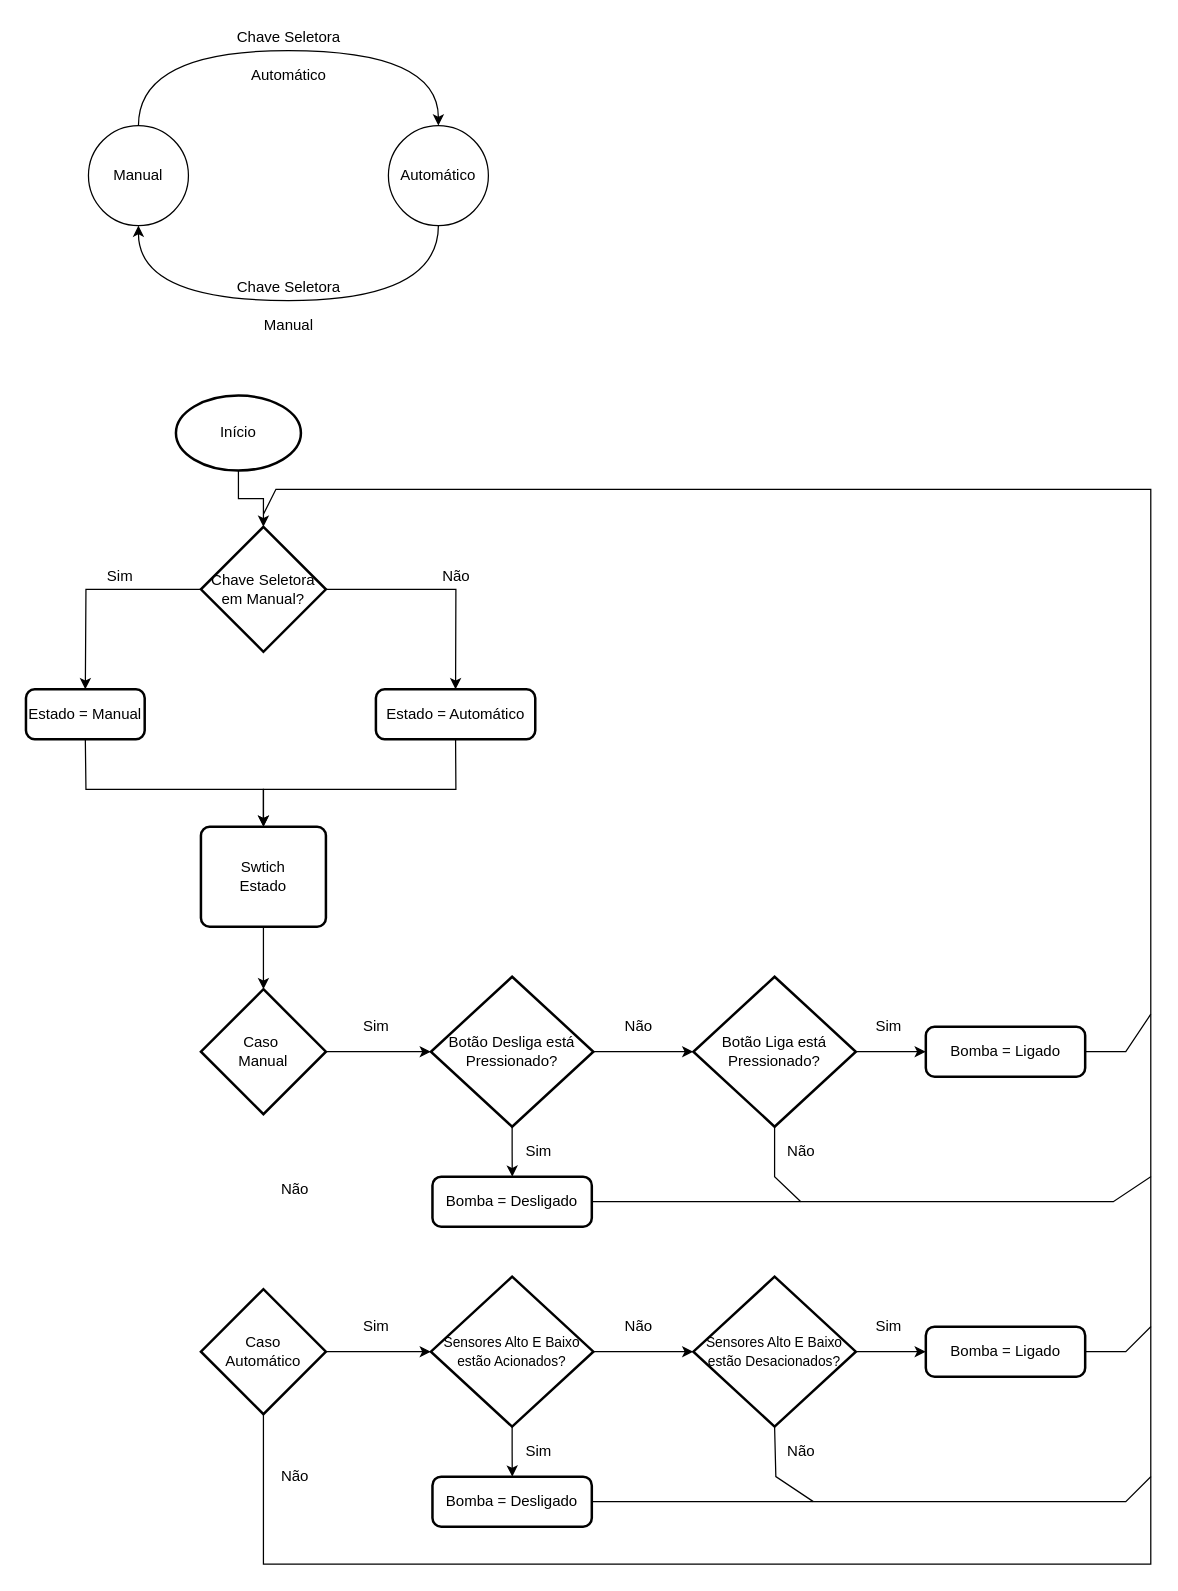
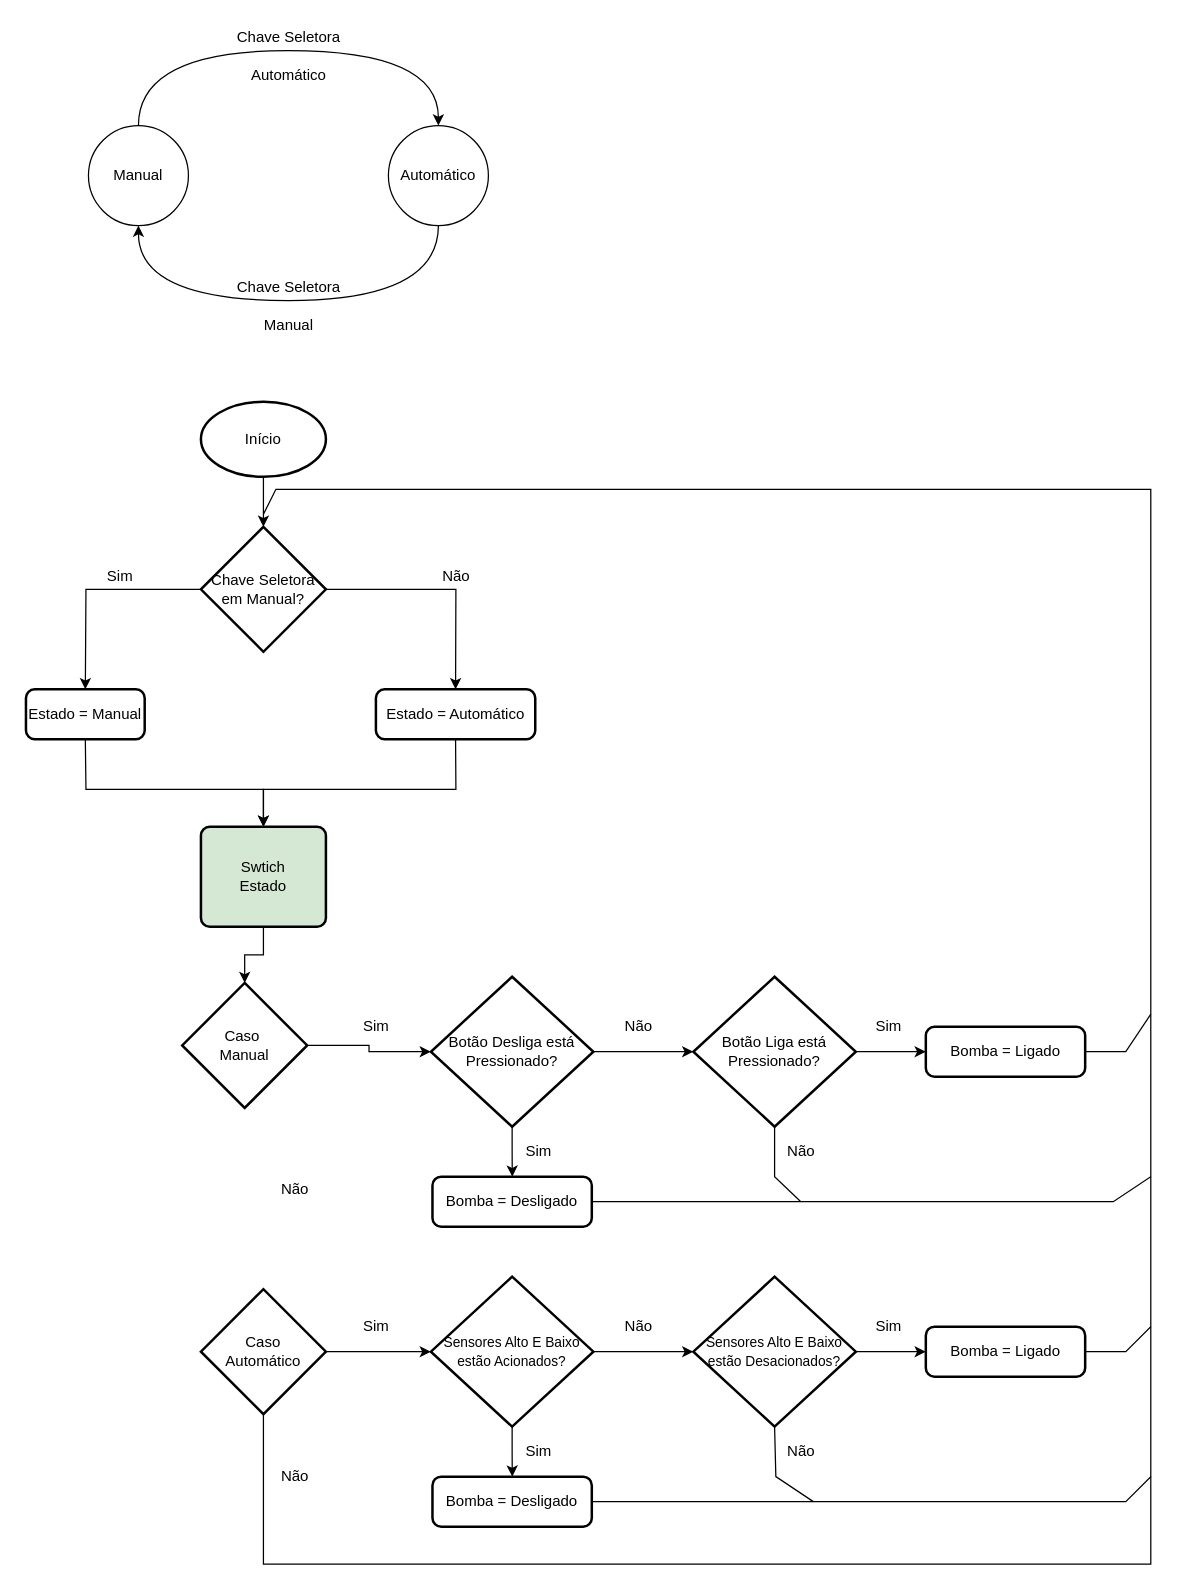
node "Início": moved (238, 433) -> (263, 439)
node "Swtich Estado": fillcolor #ffffff -> #d5e8d4
node "Caso Manual": moved (263, 1052) -> (244, 1046)
